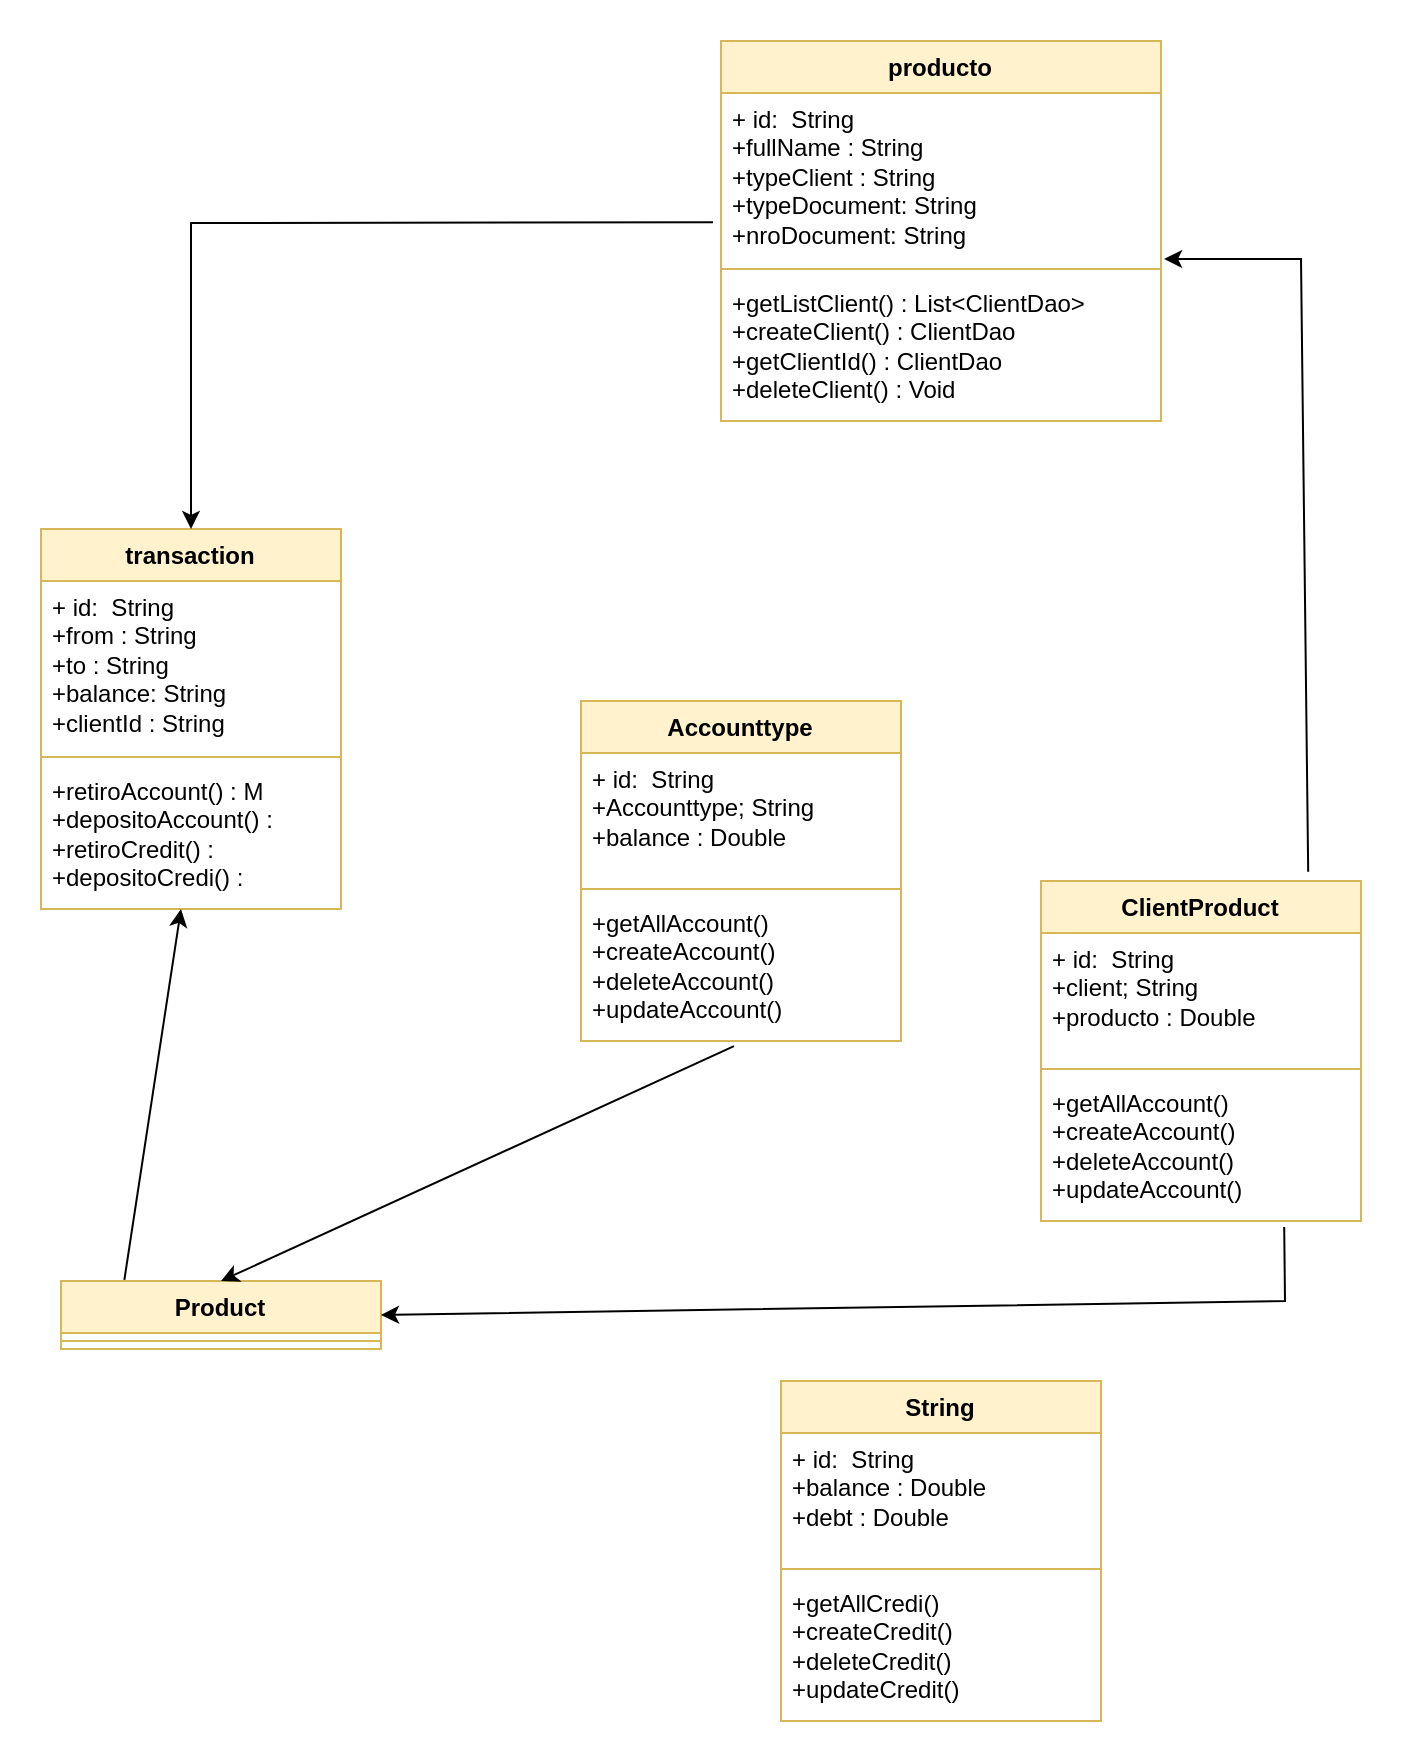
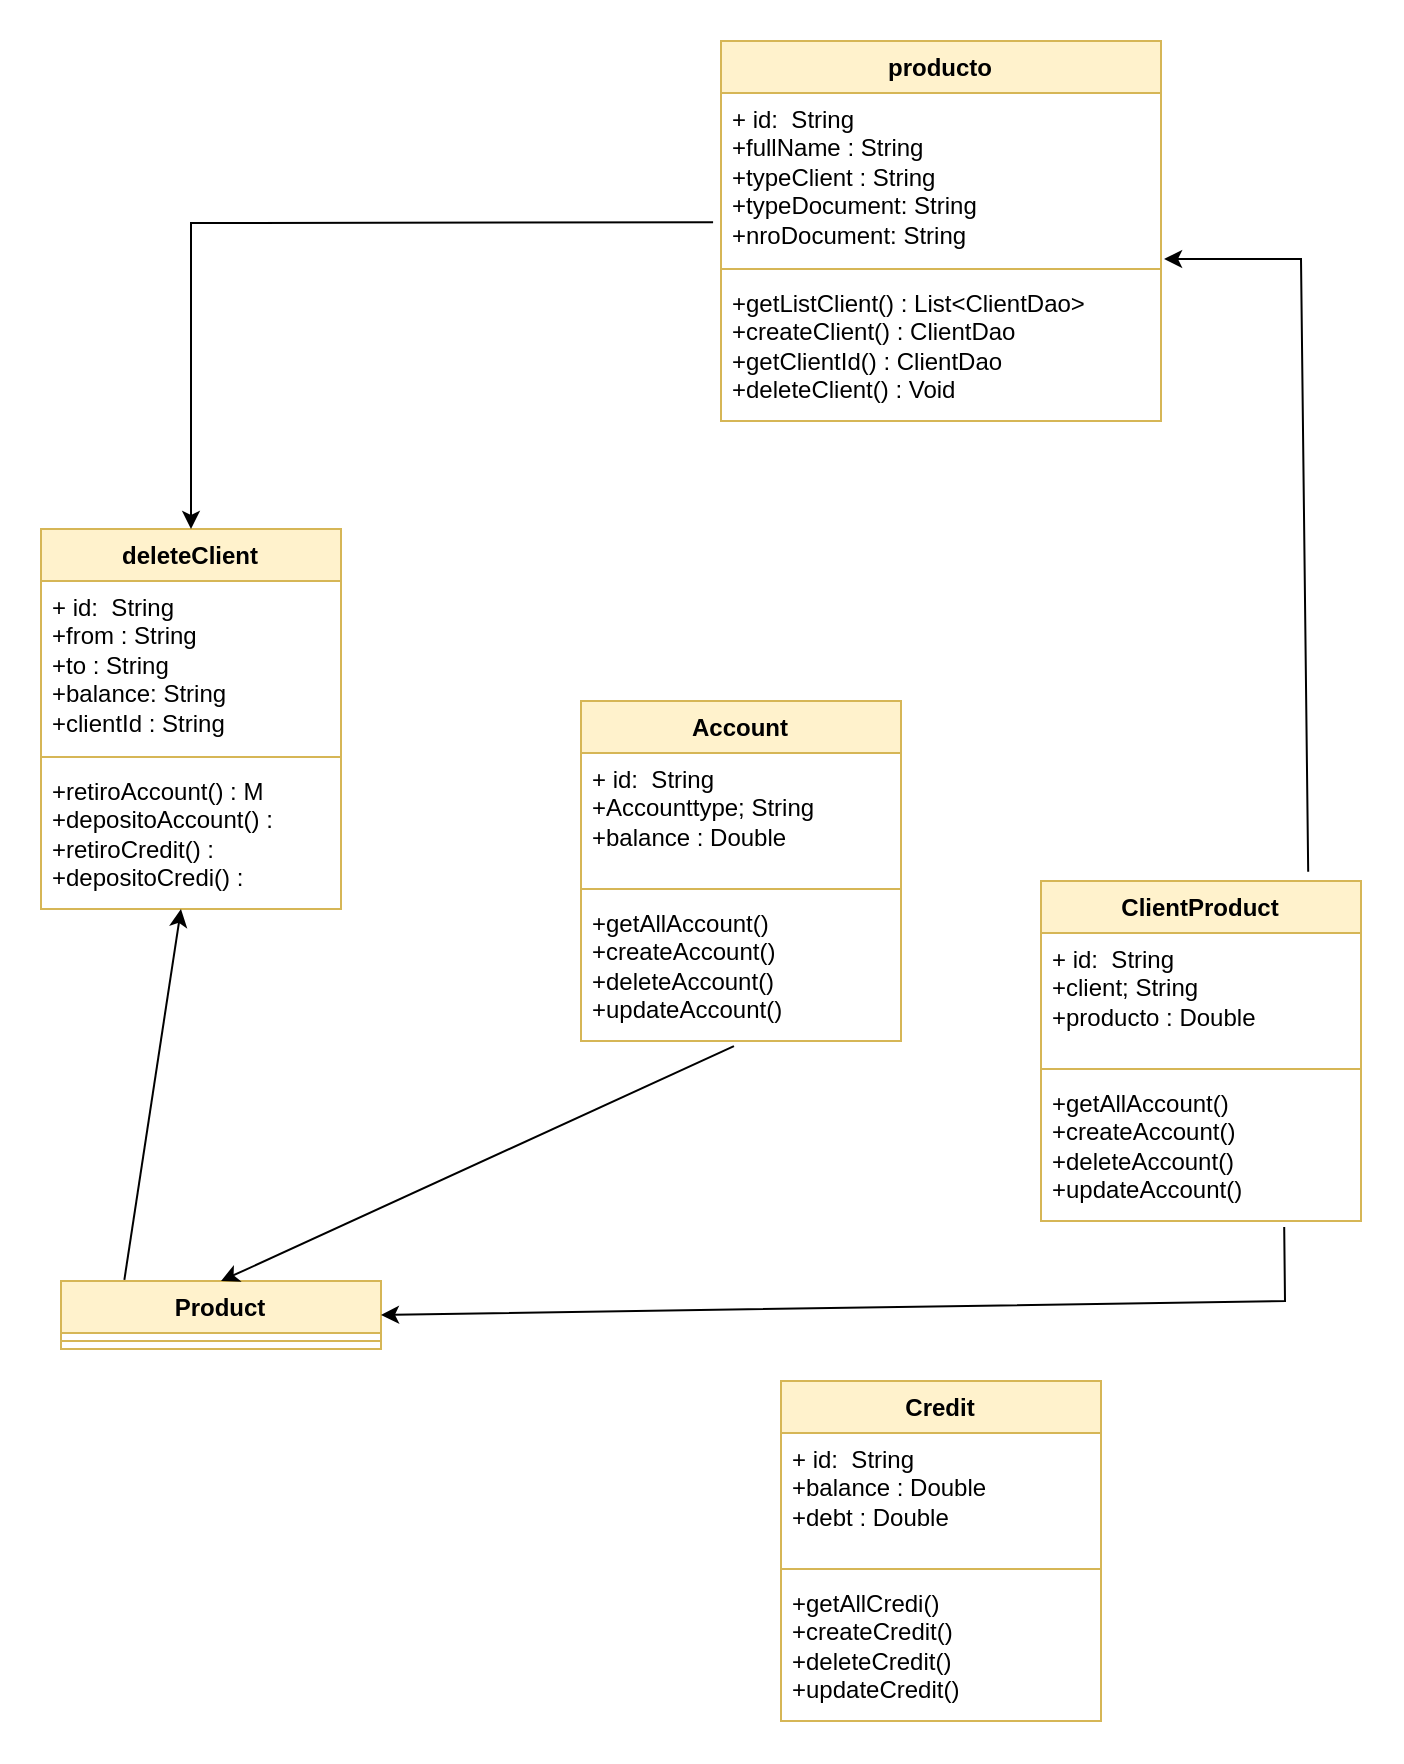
node "transaction": label "transaction" -> "deleteClient"
node "Accounttype": label "Accounttype" -> "Account"
node "String": label "String" -> "Credit"
